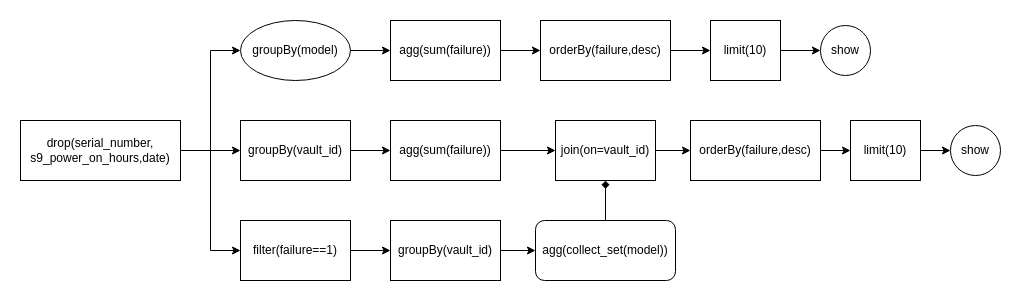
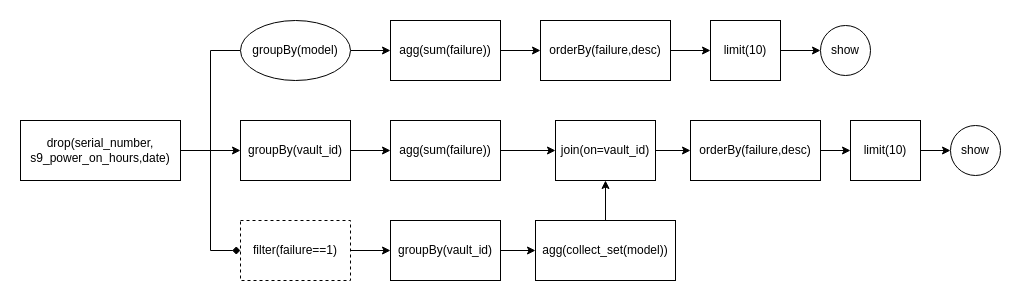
edge "drop(serial_number, s9_power_on_hours,date)" -> "groupBy(model)": arrowhead classic -> none
edge "agg(collect_set(model))" -> "join(on=vault_id)": arrowhead diamond -> classic
edge "drop(serial_number, s9_power_on_hours,date)" -> "filter(failure==1)": arrowhead classic -> diamond
node "filter(failure==1)": style solid -> dashed
node "agg(collect_set(model))": shape rounded rectangle -> rectangle
